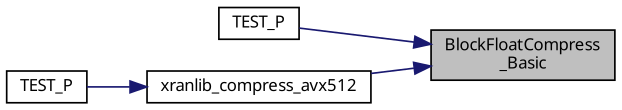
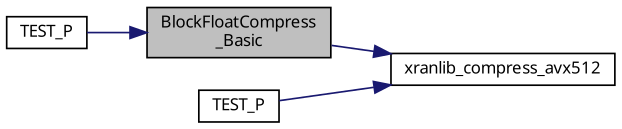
edge "xranlib_compress_avx512" -> "BlockFloatCompress _Basic": reversed
